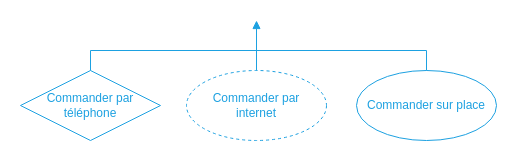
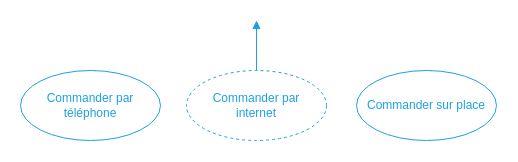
edge "Commander par téléphone" -- "Commander sur place": removed
node "Commander par téléphone": shape diamond -> ellipse
